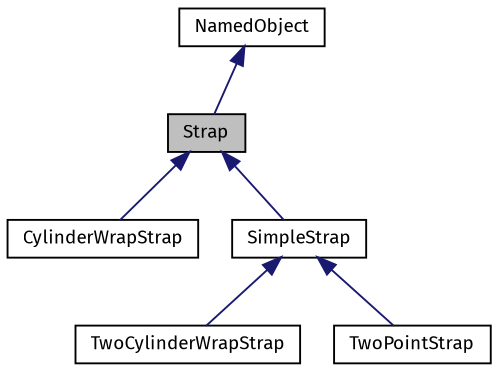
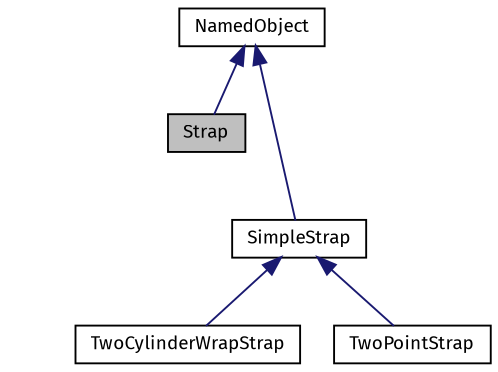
edge "SimpleStrap" -> "Strap": now "SimpleStrap" -> "NamedObject"
node "CylinderWrapStrap": removed
